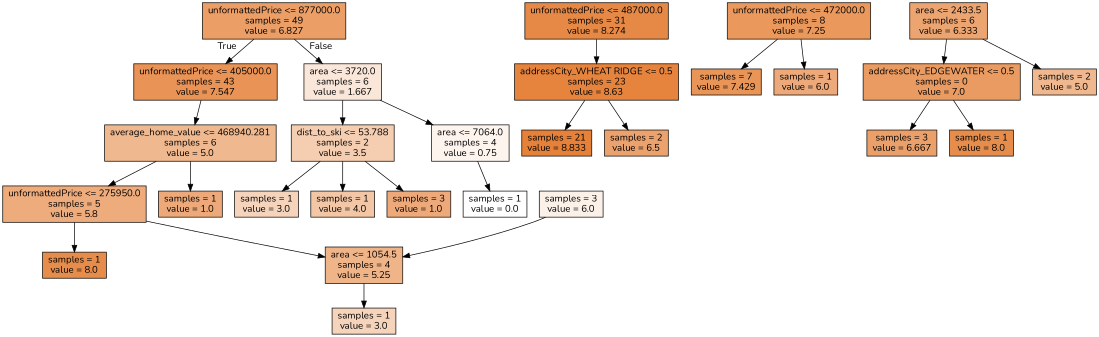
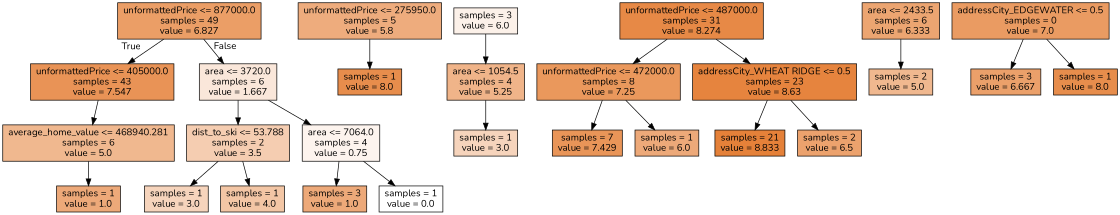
edge "area <= 2433.5 samples = 6 value = 6.333" -> "addressCity_EDGEWATER <= 0.5 samples = 0 value = 7.0": removed
edge "unformattedPrice <= 487000.0 samples = 31 value = 8.274" -> "unformattedPrice <= 472000.0 samples = 8 value = 7.25": added
edge "average_home_value <= 468940.281 samples = 6 value = 5.0" -> "unformattedPrice <= 275950.0 samples = 5 value = 5.8": removed
edge "dist_to_ski <= 53.788 samples = 2 value = 3.5" -> "samples = 3 value = 1.0": now "area <= 7064.0 samples = 4 value = 0.75" -> "samples = 3 value = 1.0"
edge "unformattedPrice <= 275950.0 samples = 5 value = 5.8" -> "area <= 1054.5 samples = 4 value = 5.25": removed
